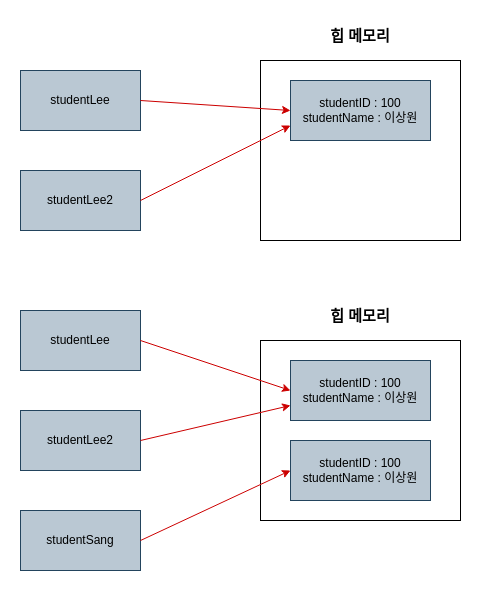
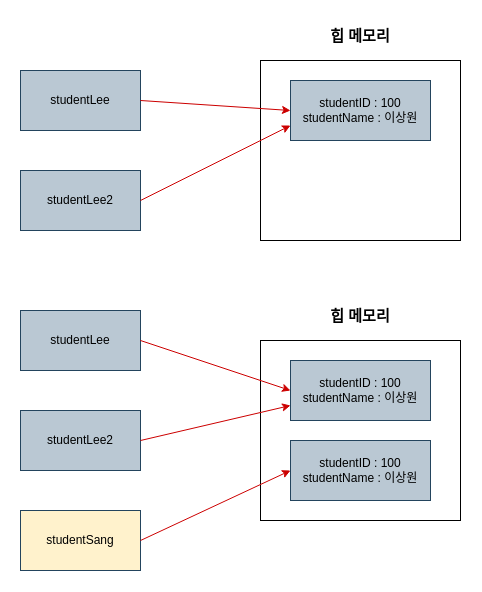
node "studentSang": fillcolor #bac8d3 -> #fff2cc
